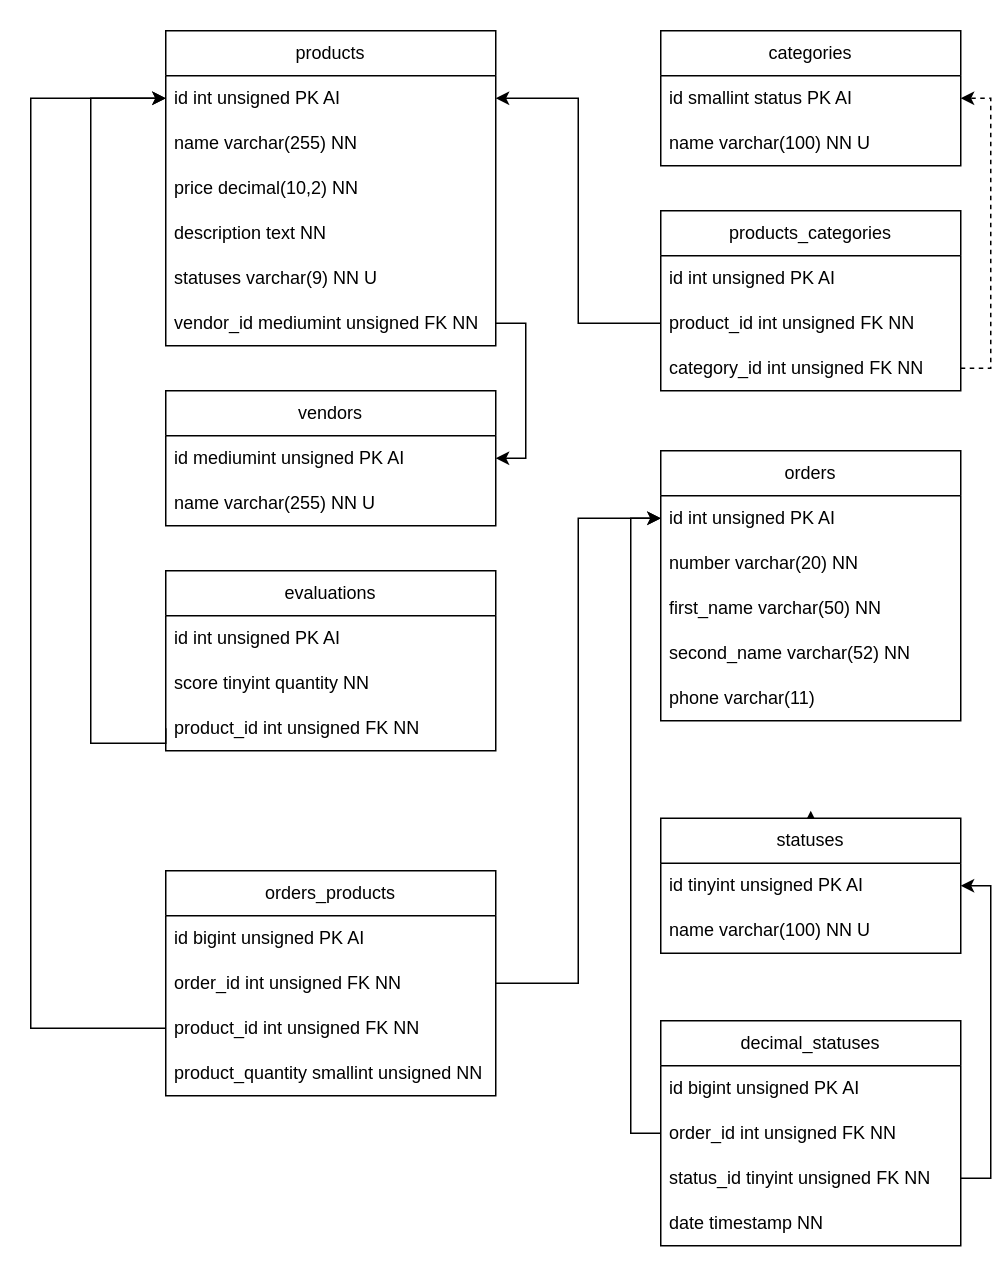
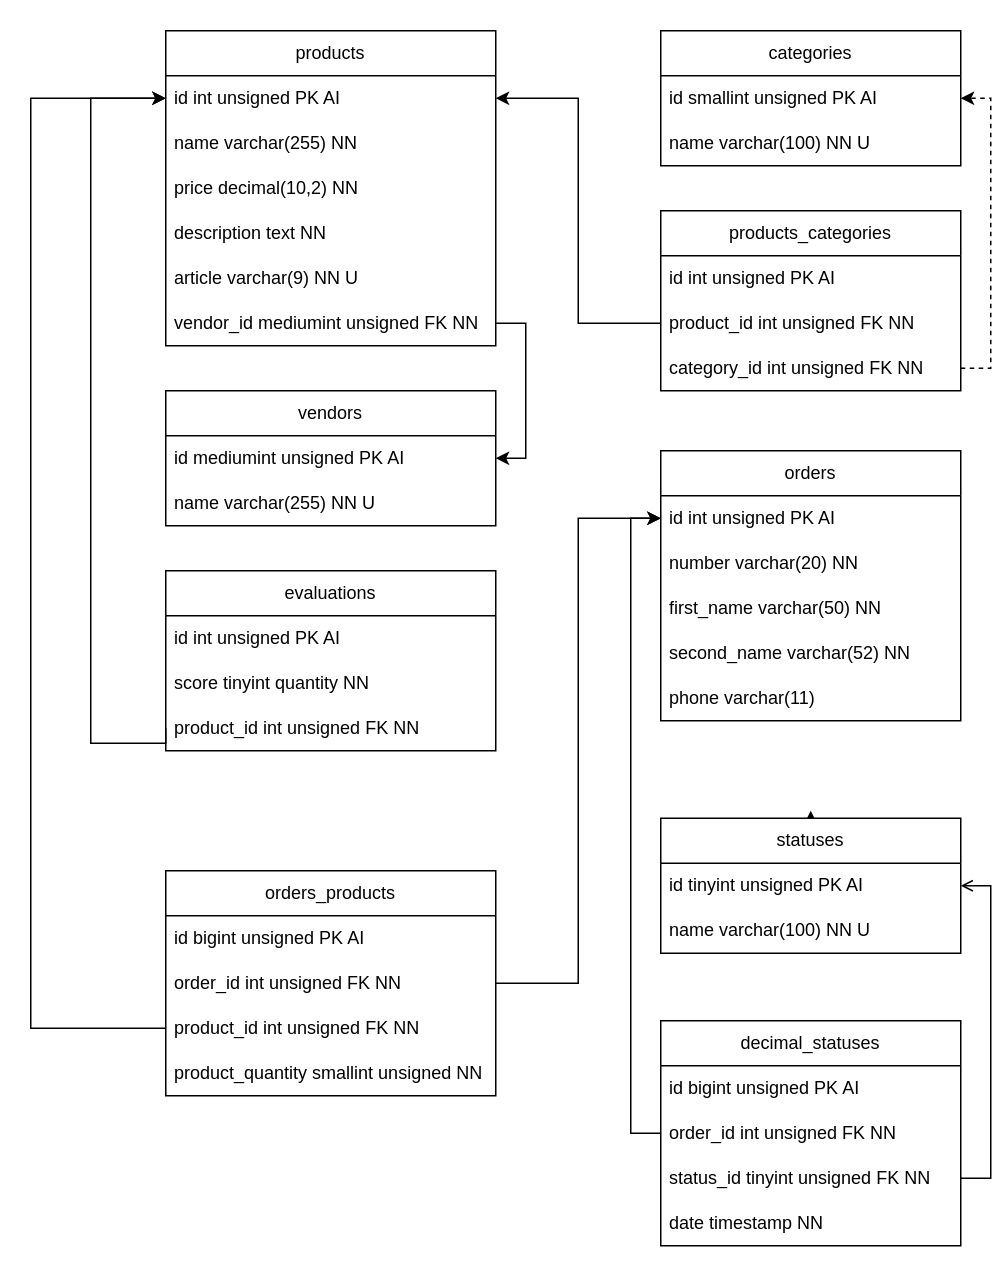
node "id smallint status PK AI": label "id smallint status PK AI" -> "id smallint unsigned PK AI"
node "statuses varchar(9) NN U": label "statuses varchar(9) NN U" -> "article varchar(9) NN U"
edge "status_id tinyint unsigned FK NN" -> "id tinyint unsigned PK AI": arrowhead classic -> open
